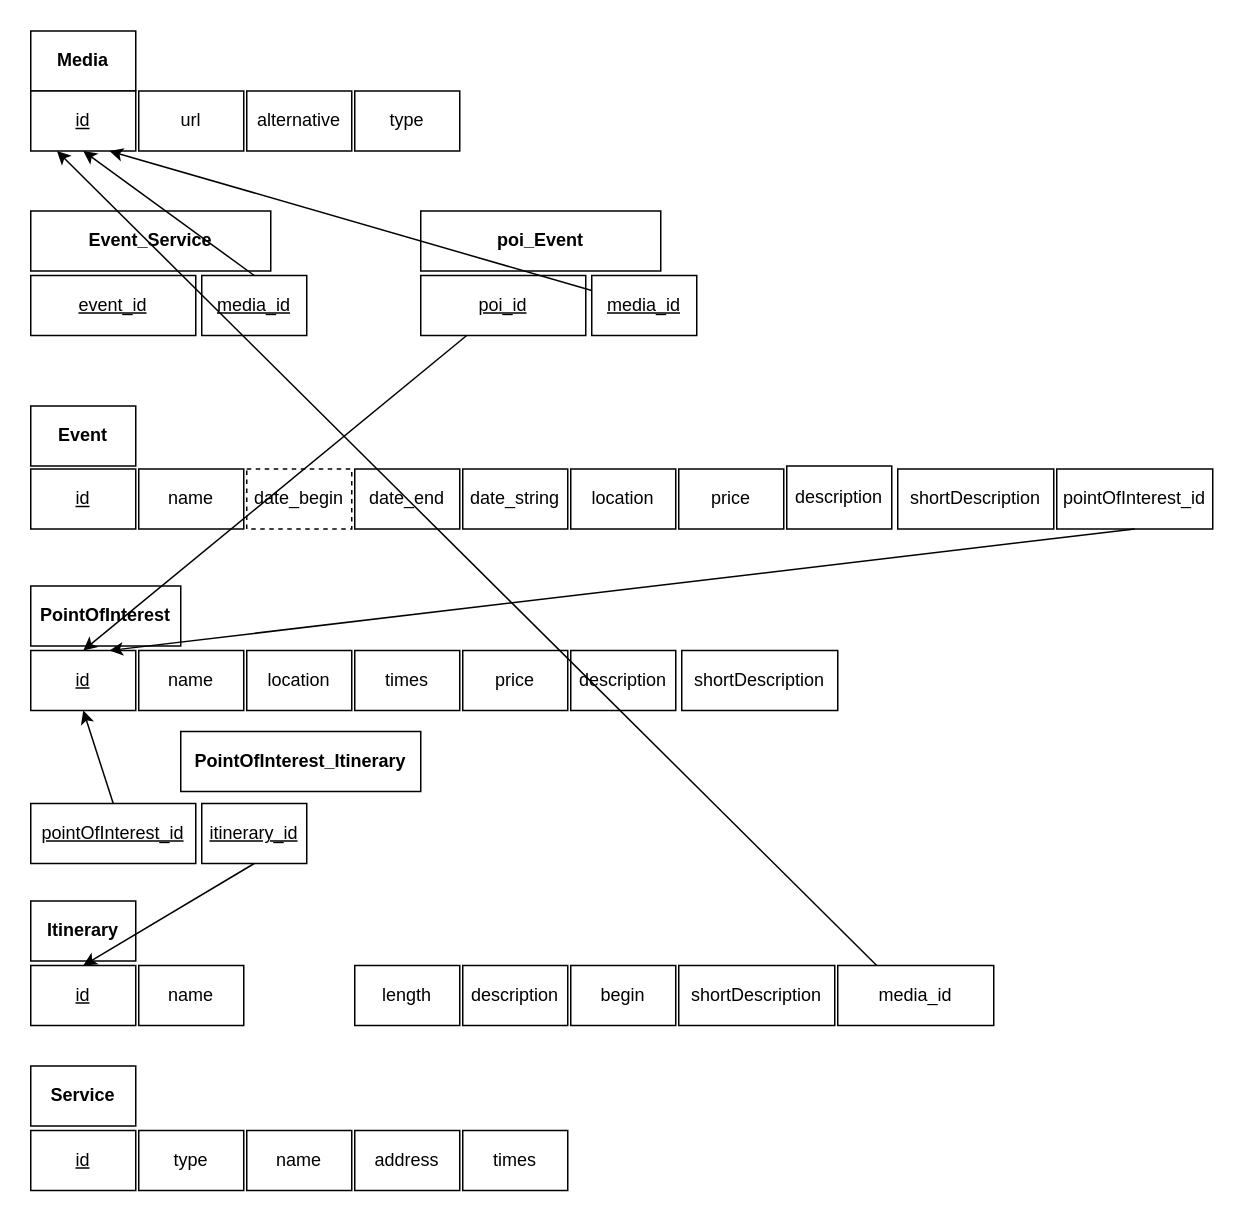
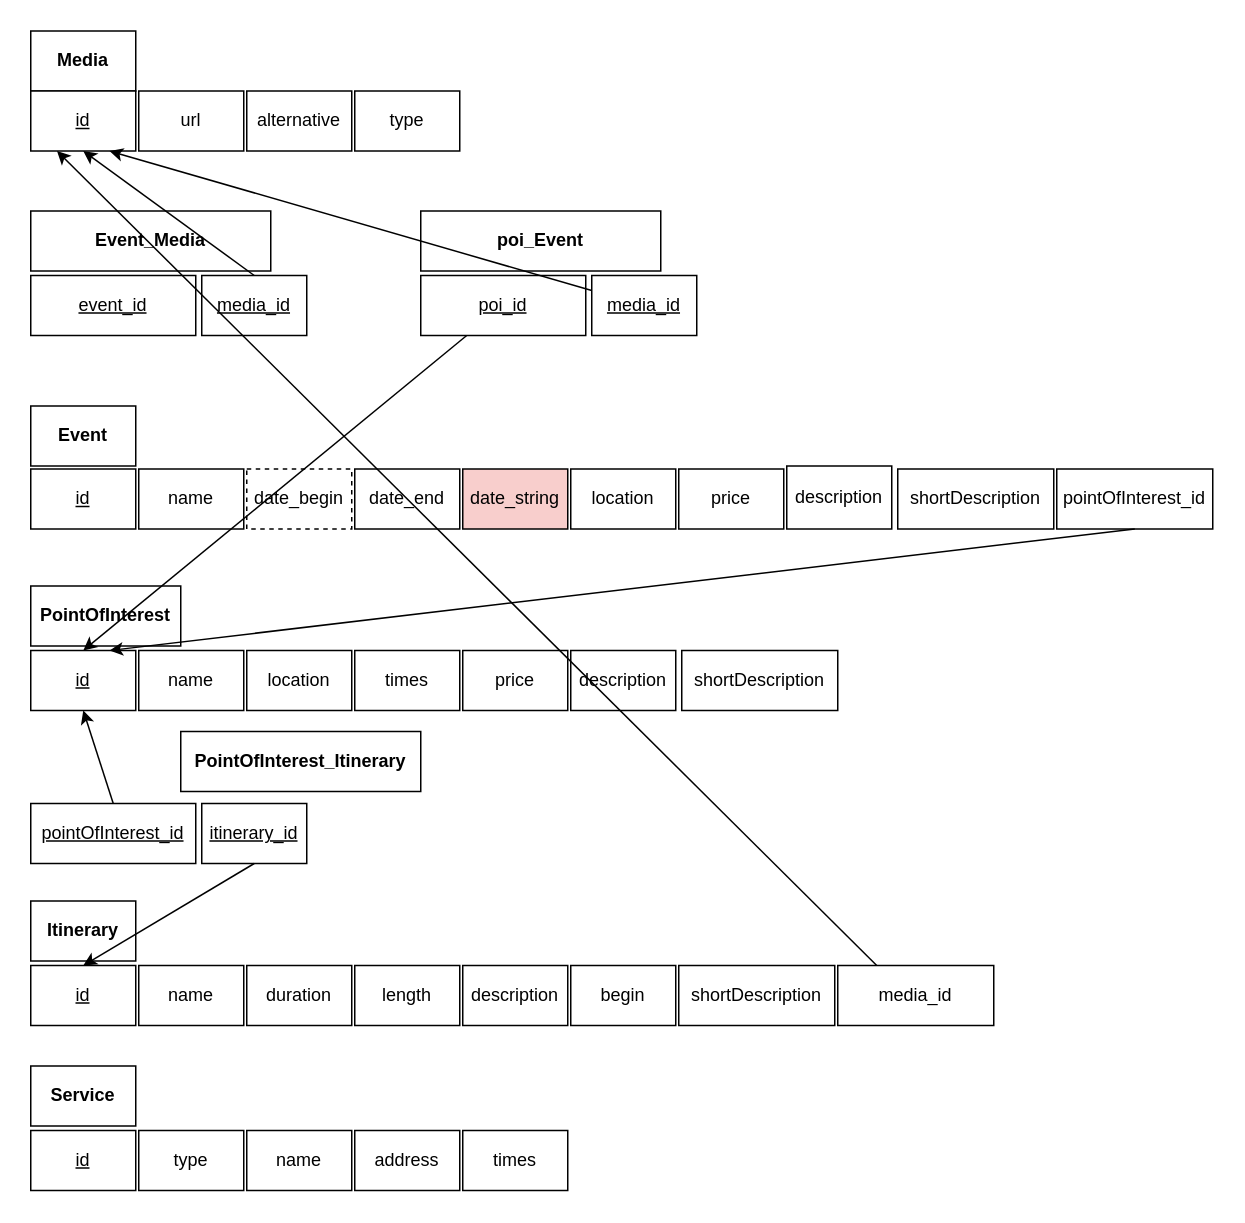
node "Event_Service": label "Event_Service" -> "Event_Media"
node "date_string": fillcolor #ffffff -> #f8cecc
node "duration": added
